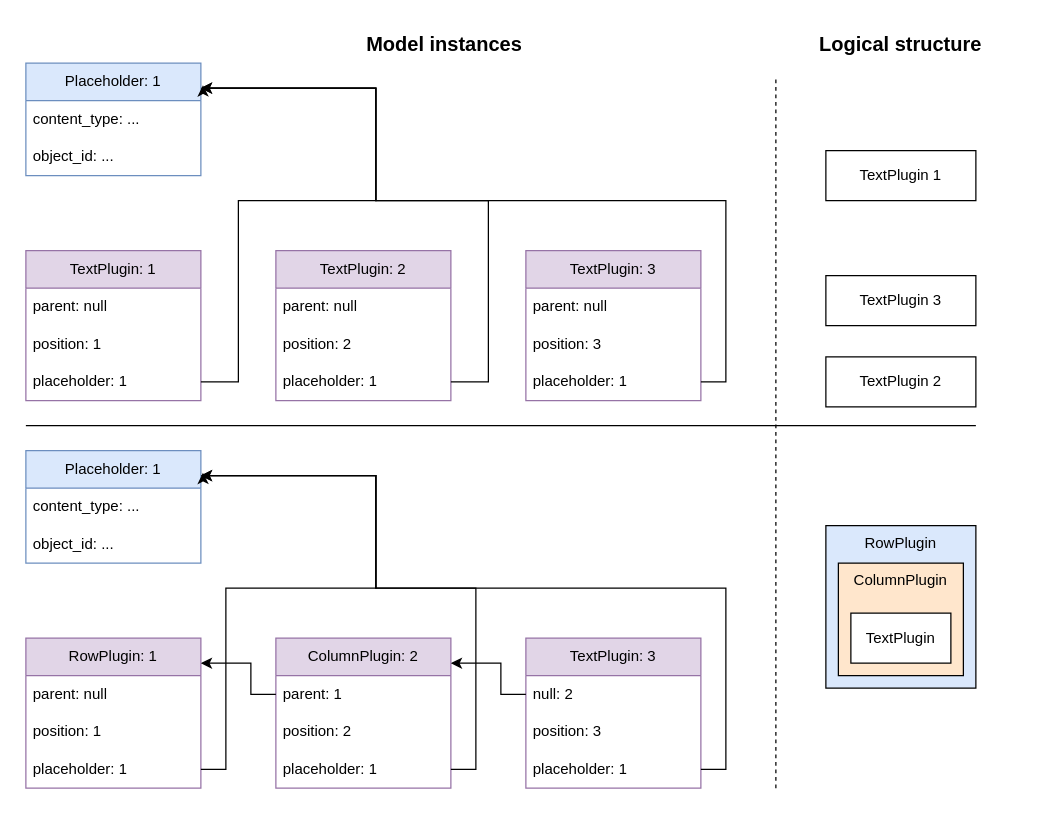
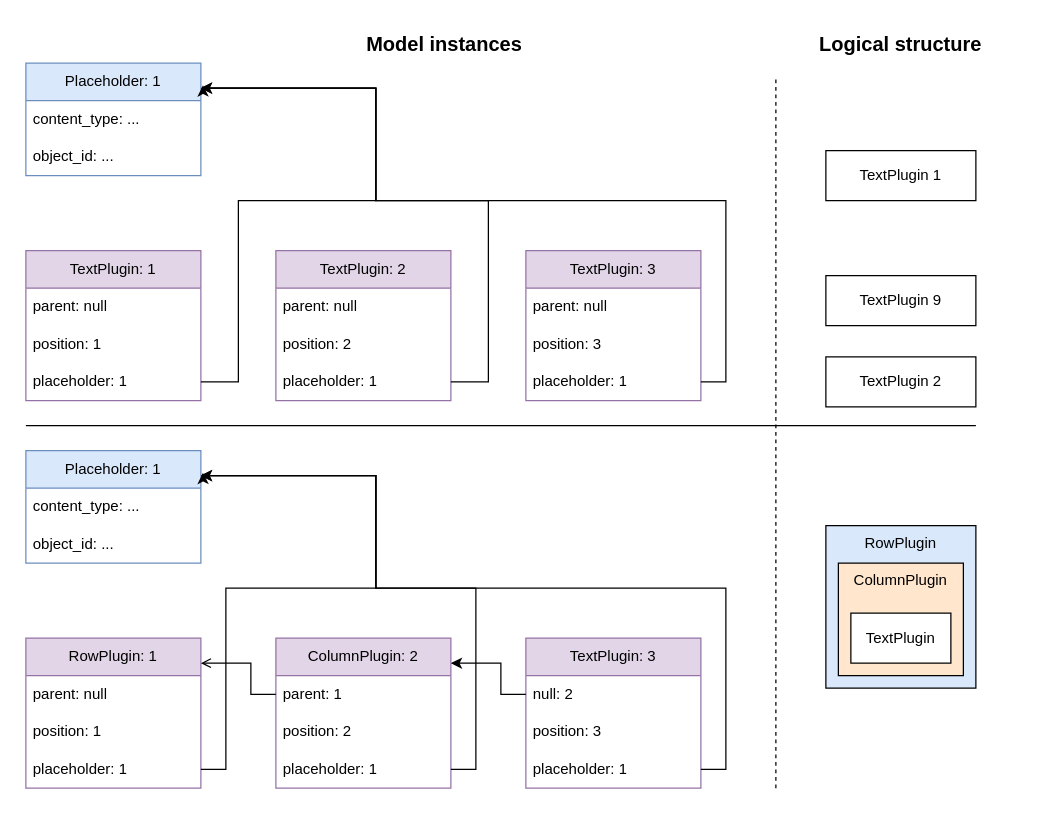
node "TextPlugin 3": label "TextPlugin 3" -> "TextPlugin 9"
edge "parent: 1" -> "RowPlugin: 1": arrowhead classic -> open
